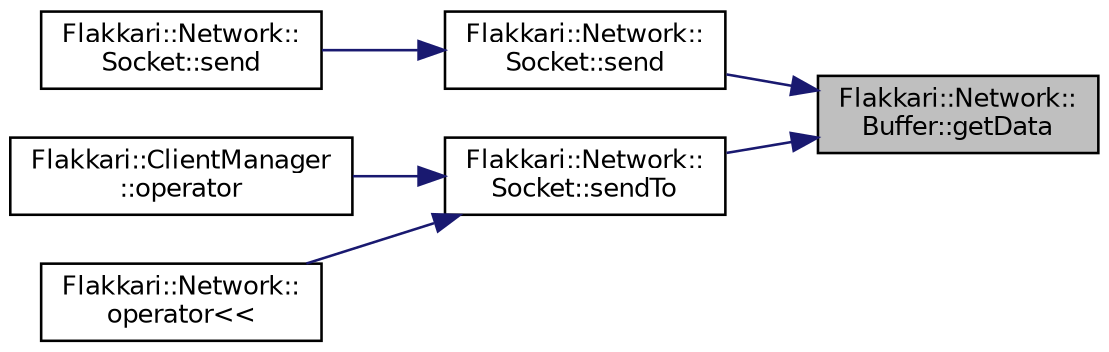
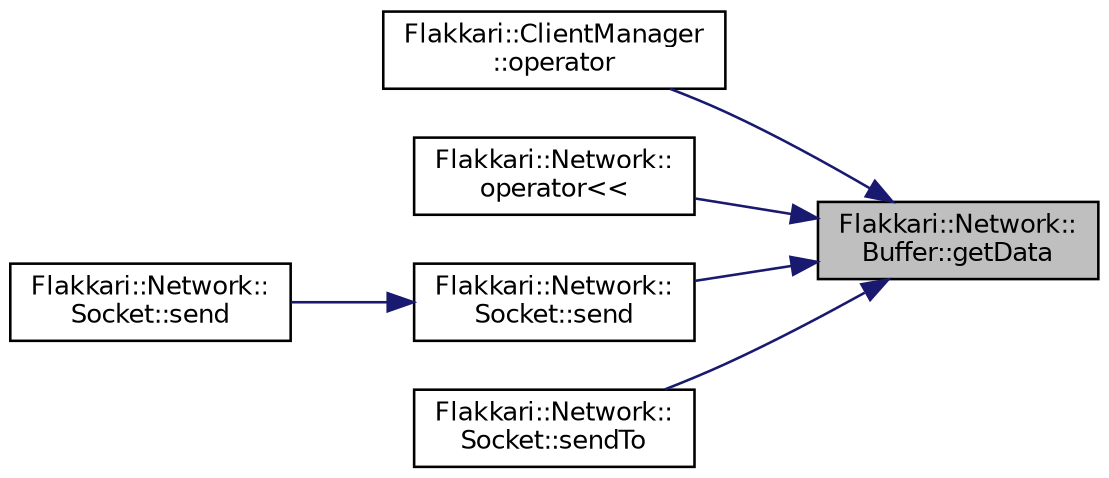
edge "Flakkari::ClientManager ::operator" -> "Flakkari::Network:: Socket::sendTo": now "Flakkari::ClientManager ::operator" -> "Flakkari::Network:: Buffer::getData"
edge "Flakkari::Network:: operator<<" -> "Flakkari::Network:: Socket::sendTo": now "Flakkari::Network:: operator<<" -> "Flakkari::Network:: Buffer::getData"
